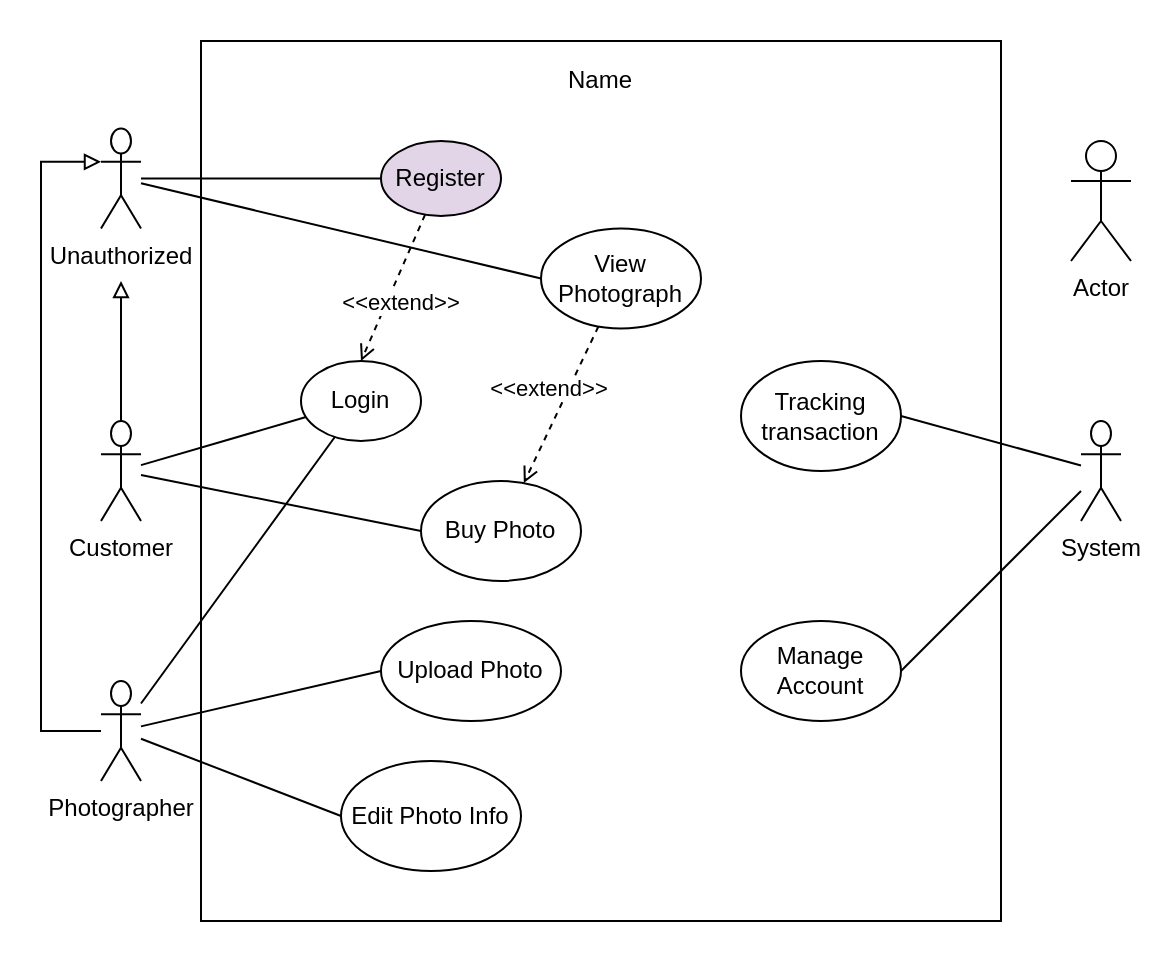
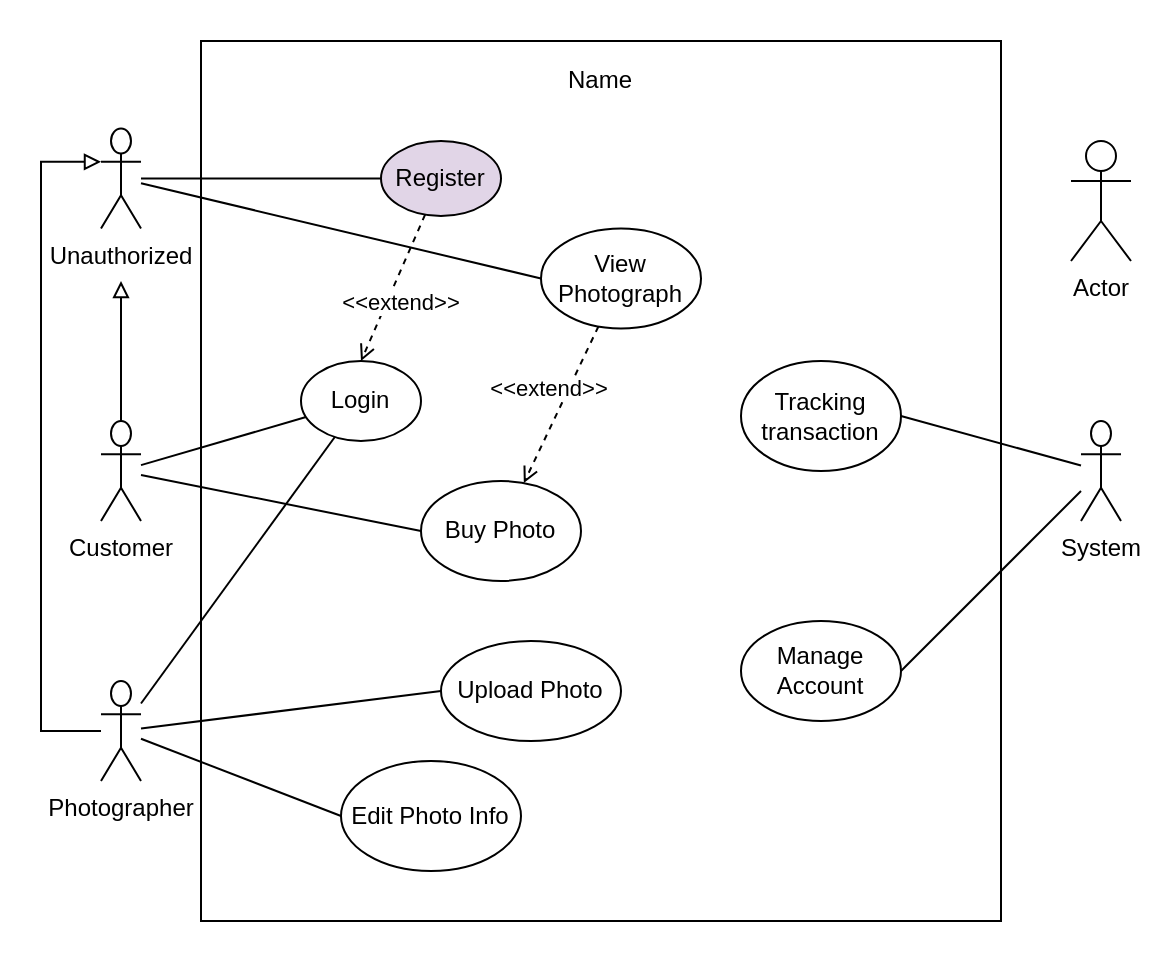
node "Upload Photo": moved (471, 671) -> (531, 691)
